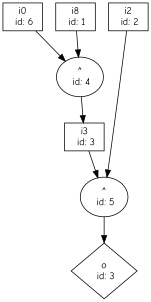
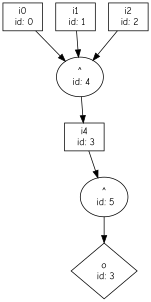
node "i0 id: 6": label "i0 id: 6" -> "i0 id: 0"
node "i8 id: 1": label "i8 id: 1" -> "i1 id: 1"
edge "i2 id: 2" -> "^ id: 5": now "i2 id: 2" -> "^ id: 4"
node "i3 id: 3": label "i3 id: 3" -> "i4 id: 3"
